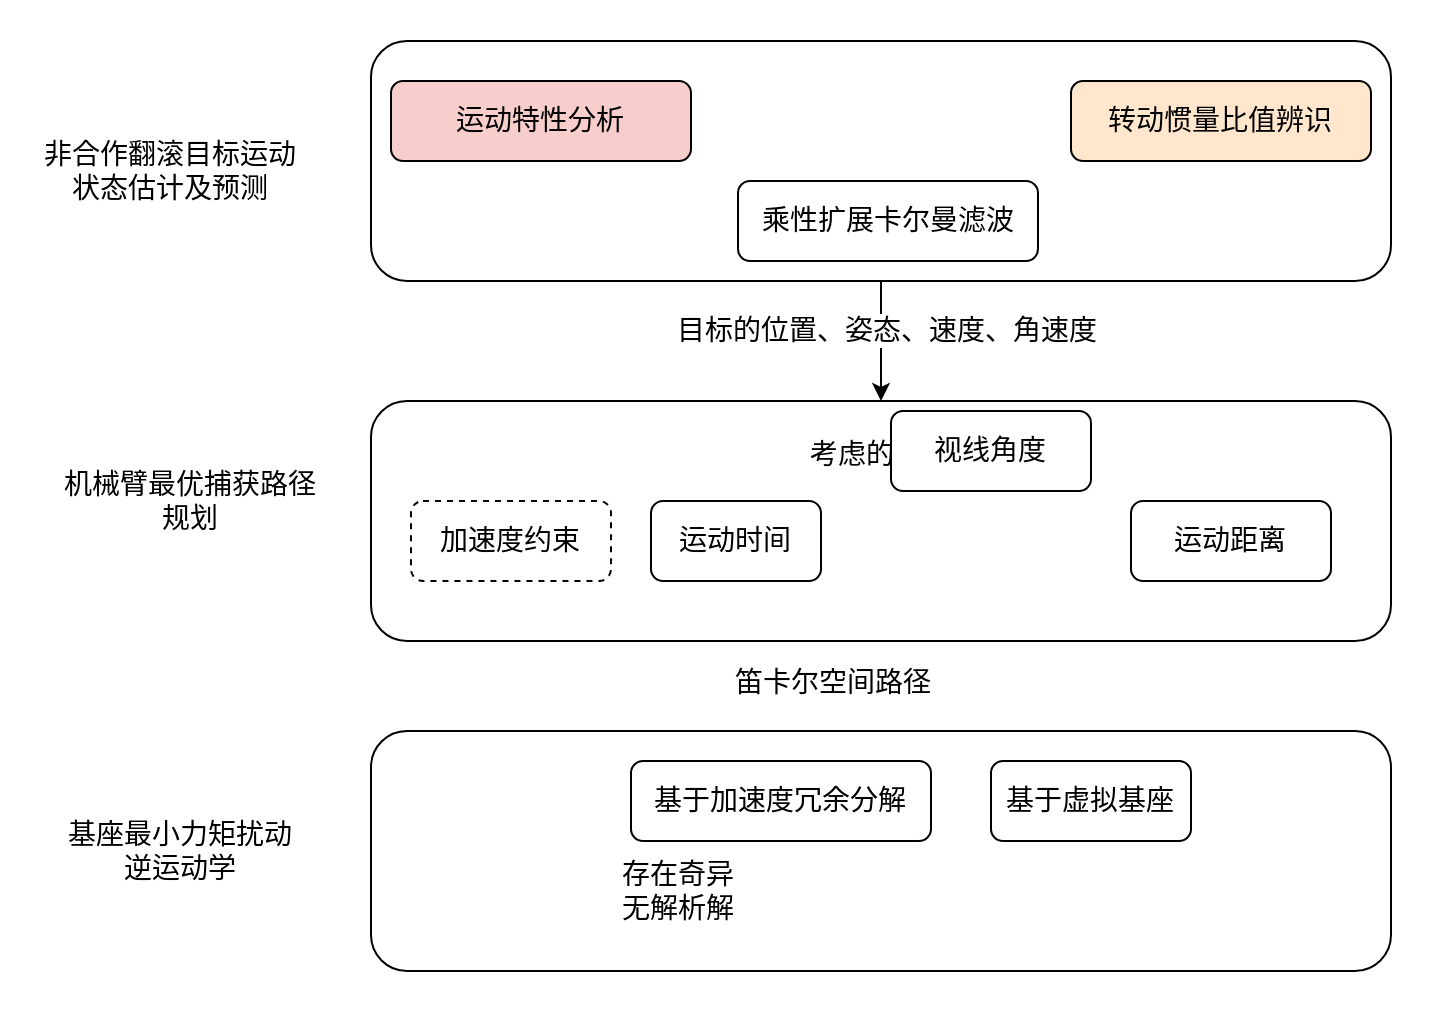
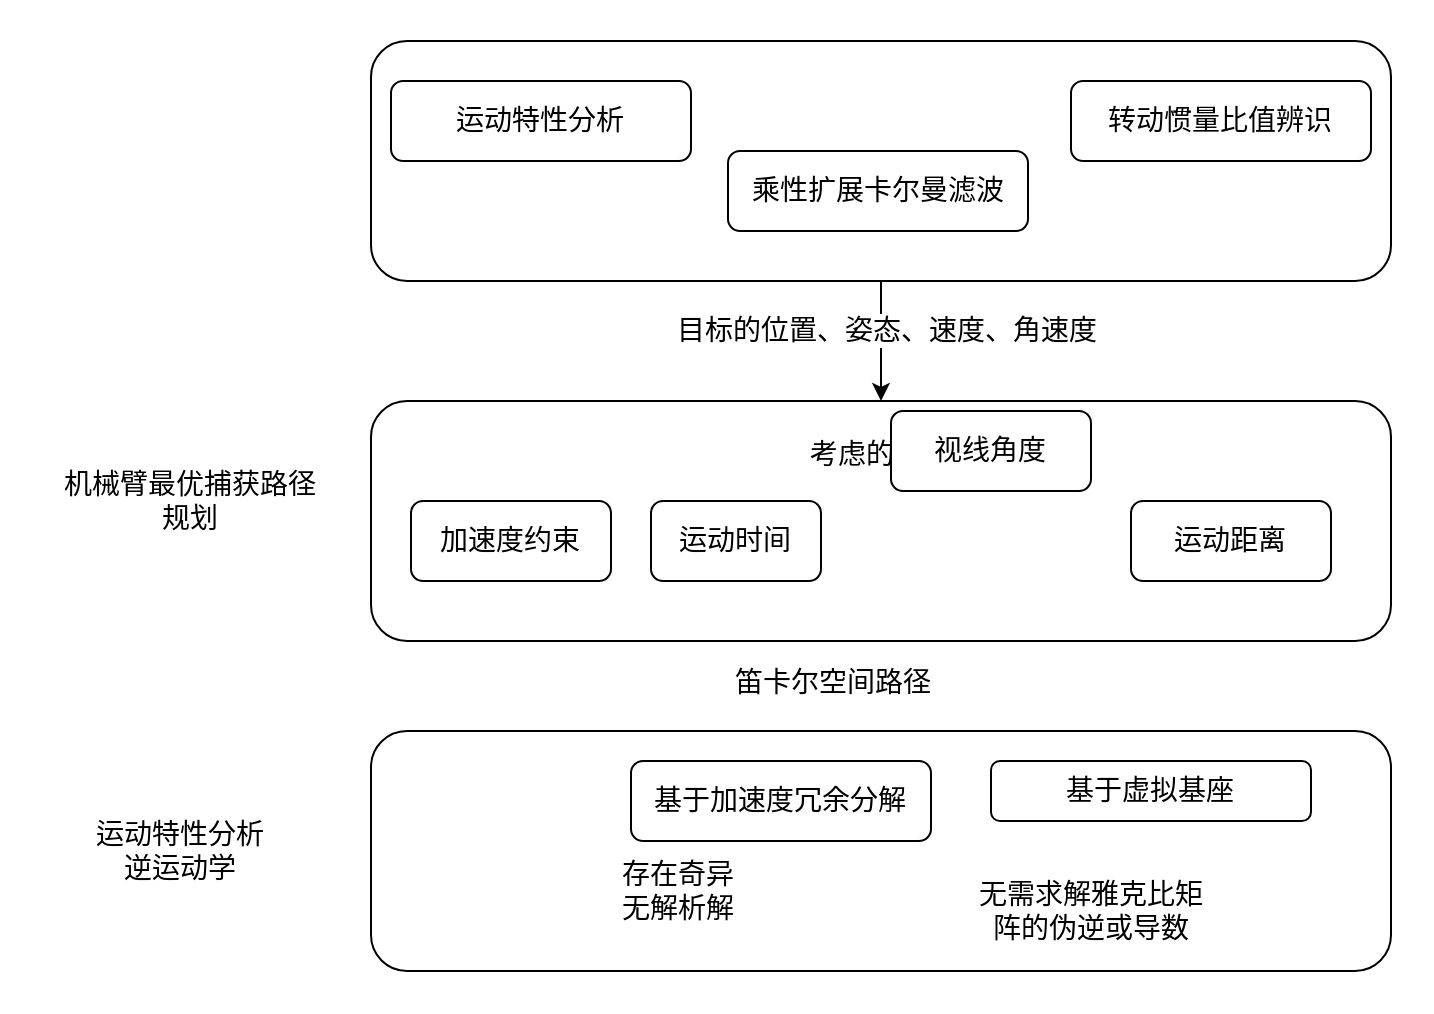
node "运动特性分析": fillcolor #f8cecc -> #ffffff
node "转动惯量比值辨识": fillcolor #ffe6cc -> #ffffff
node "非合作翻滚目标运动状态估计及预测": removed
node "乘性扩展卡尔曼滤波": moved (888, 221) -> (878, 191)
node "加速度约束": style dashed -> solid
node "基于虚拟基座": size 200x80 -> 320x60
node "基座最小力矩扰动逆运动学": label "基座最小力矩扰动逆运动学" -> "运动特性分析逆运动学"
node "无需求解雅克比矩阵的伪逆或导数": added
